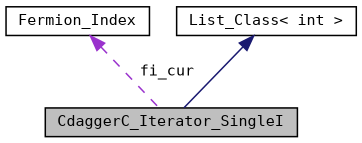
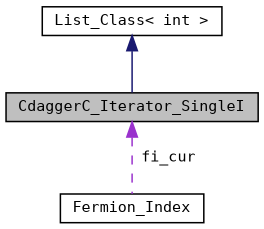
edge "CdaggerC_Iterator_SingleI" -> "Fermion_Index": reversed
